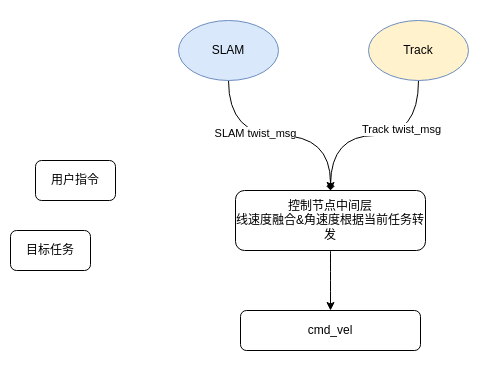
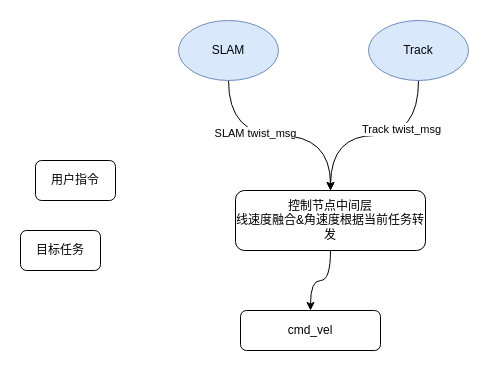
node "Track": fillcolor #fff2cc -> #dae8fc
edge "SLAM" -> "控制节点中间层 线速度融合&角速度根据当前任务转发": arrowhead diamond -> classic
node "目标任务": moved (51, 251) -> (61, 251)
node "cmd_vel": size 180x40 -> 140x40
